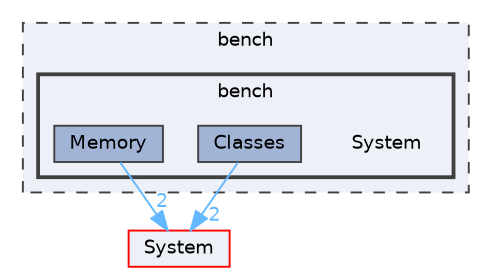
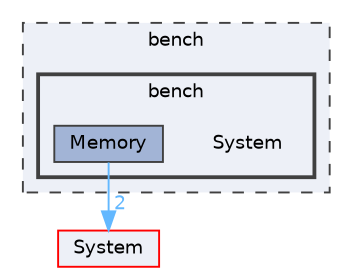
node "Classes": removed
